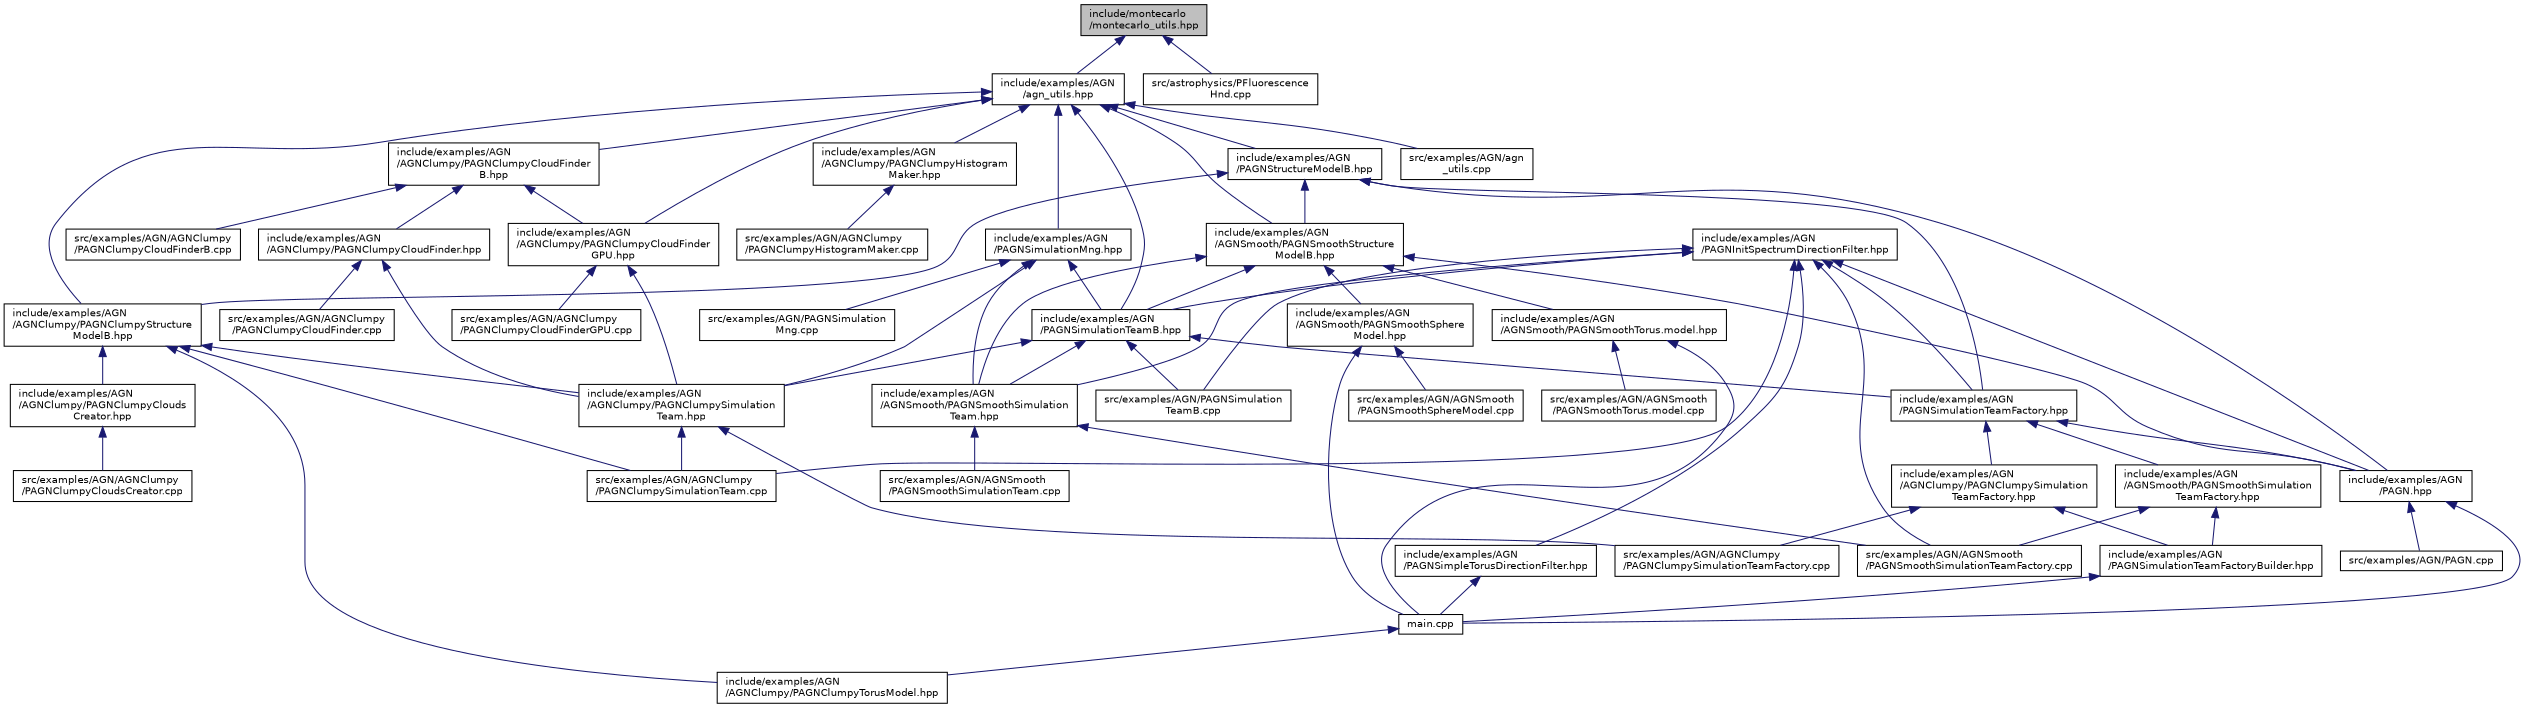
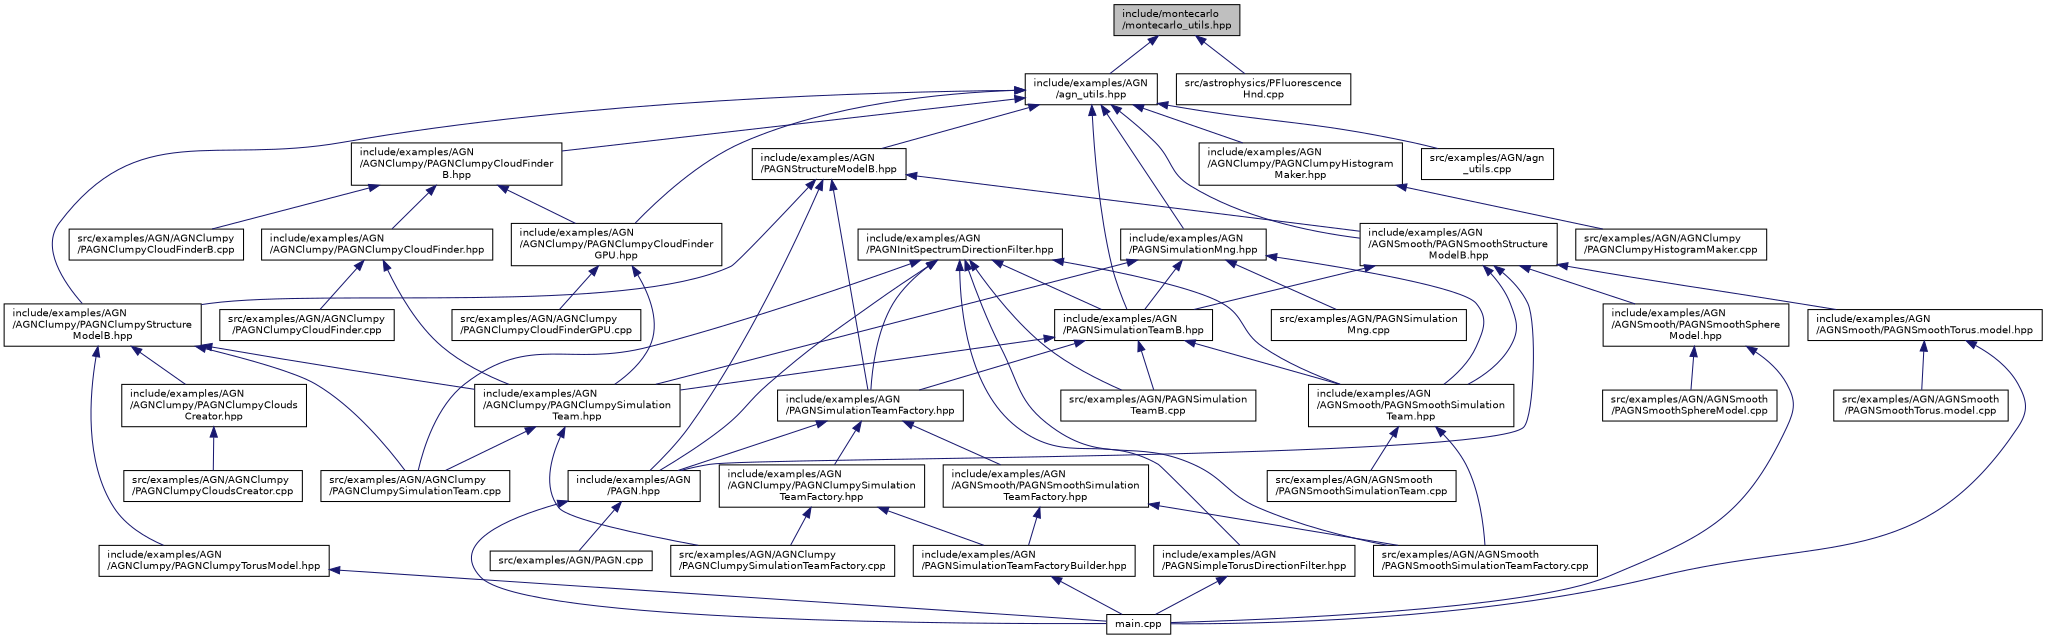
edge "include/examples/AGN /AGNClumpy/PAGNClumpyTorusModel.hpp" -> "main.cpp": reversed
